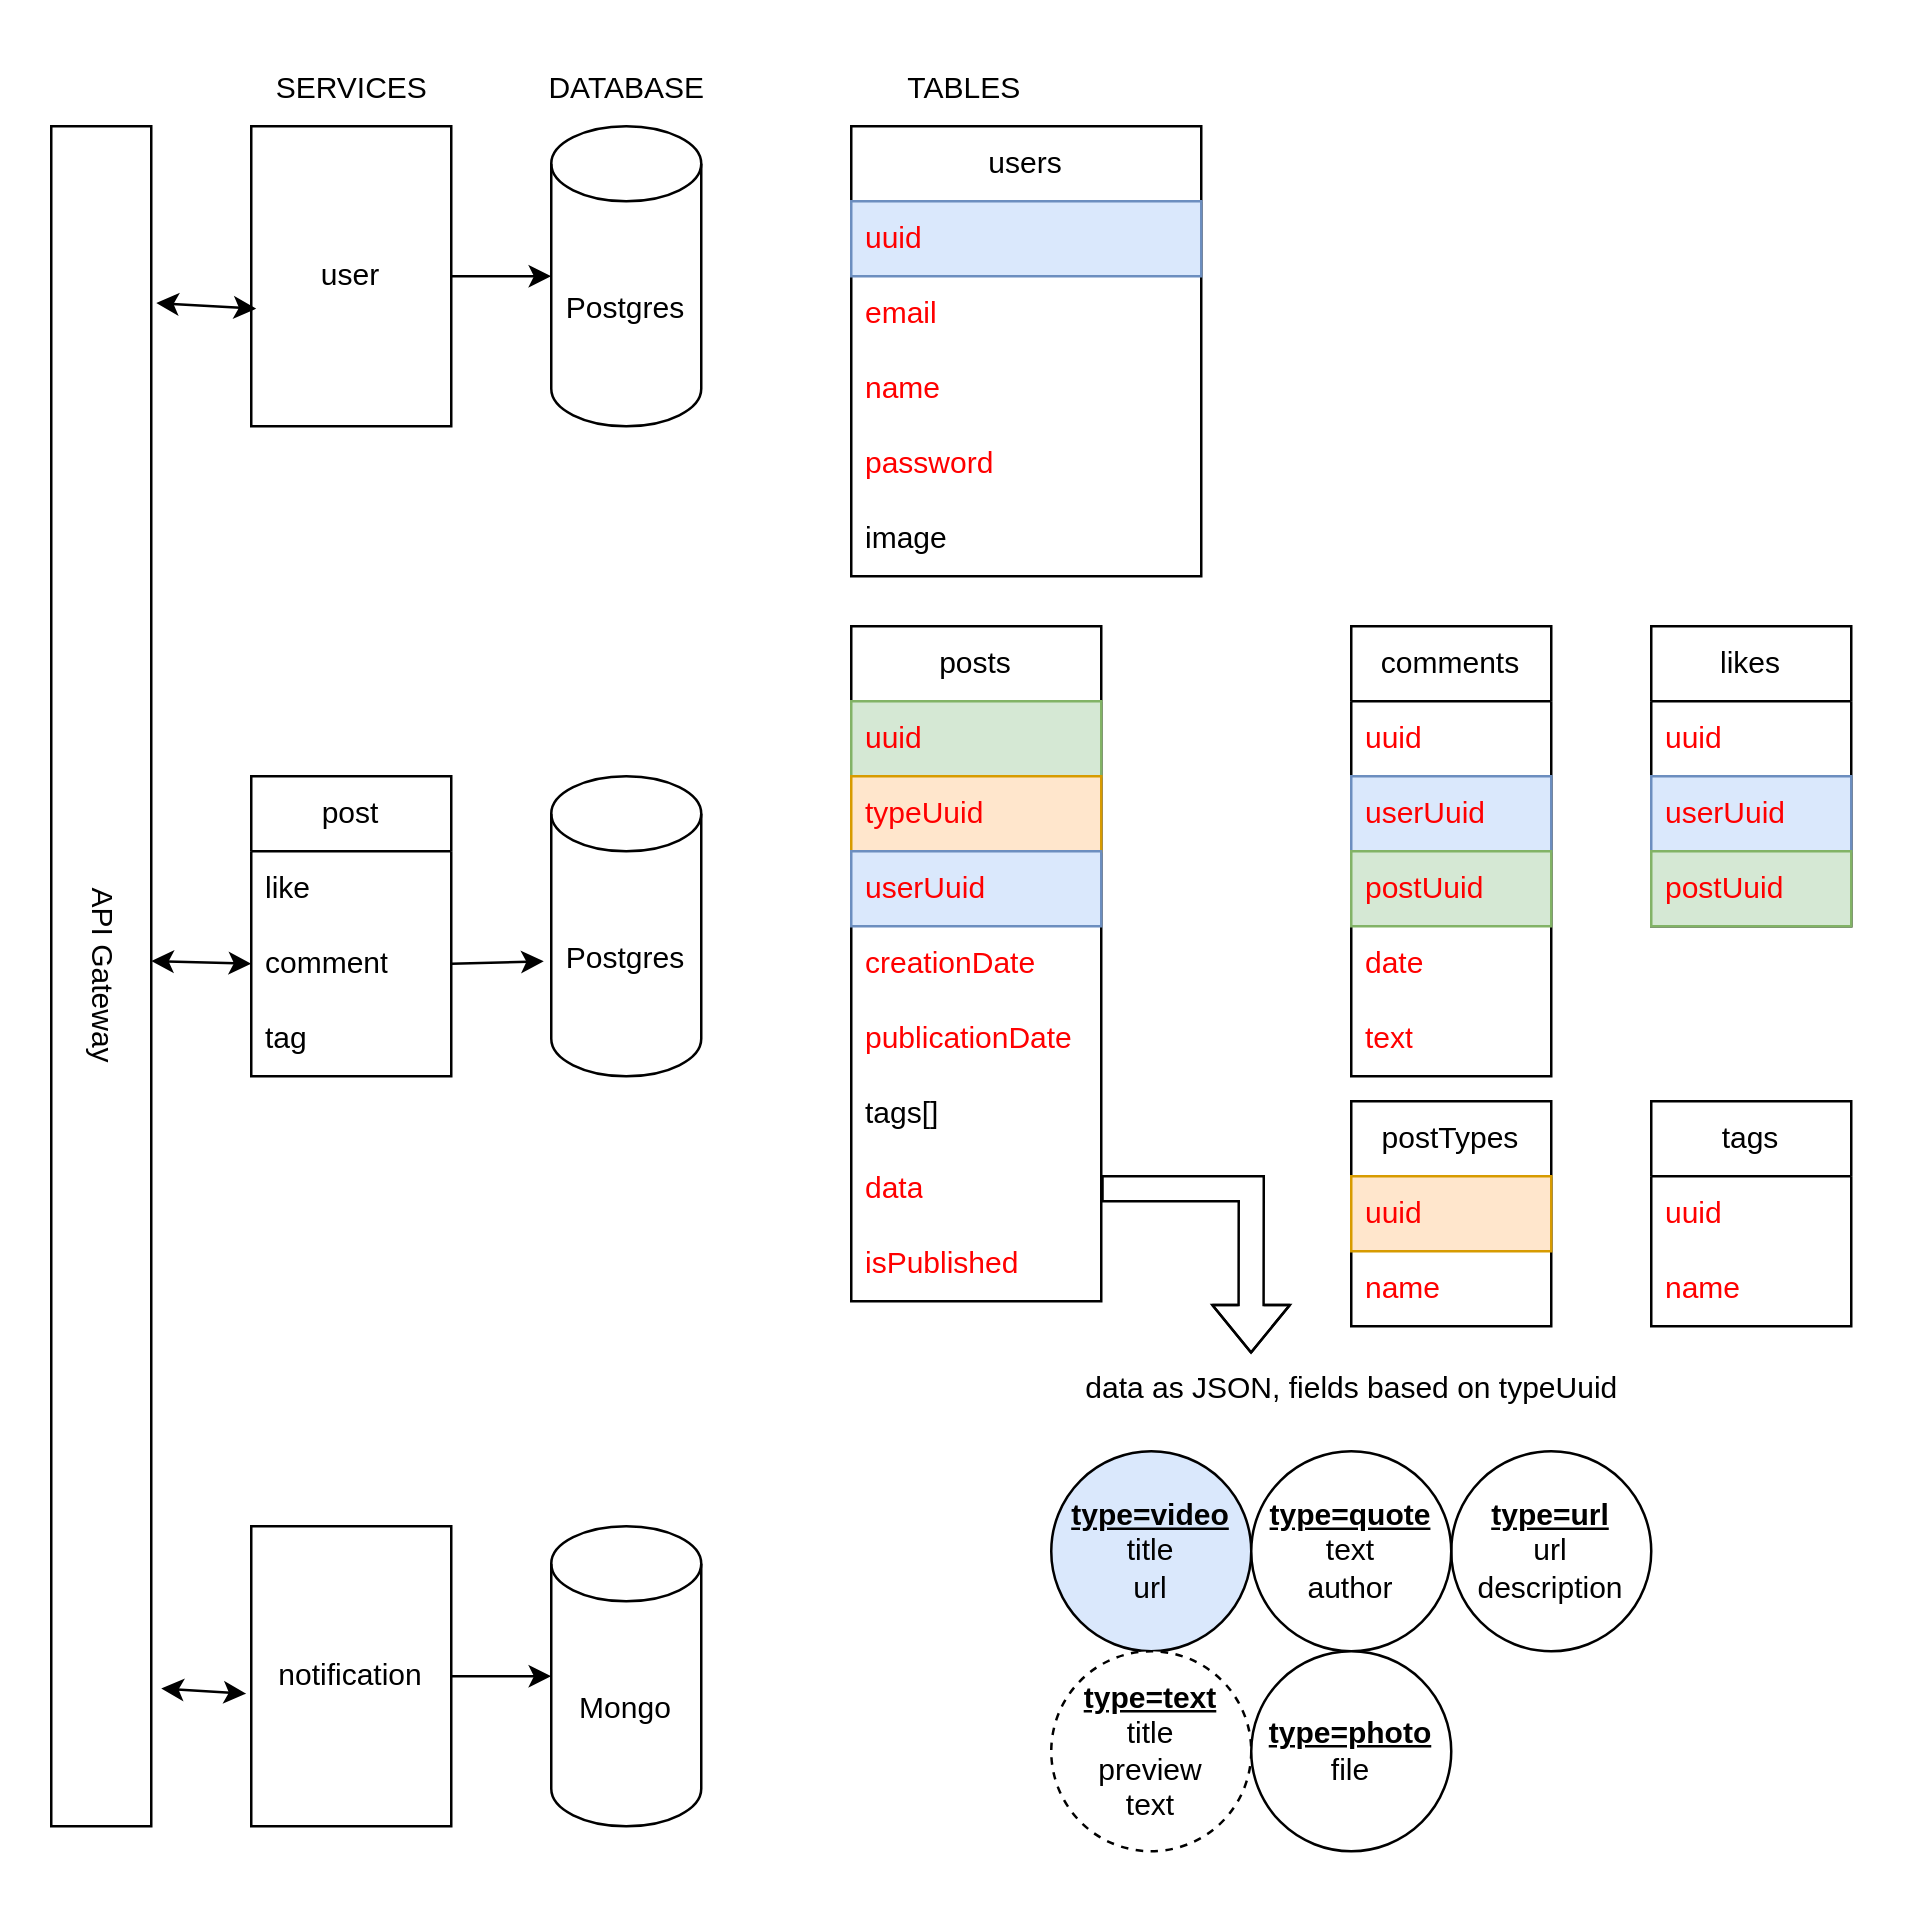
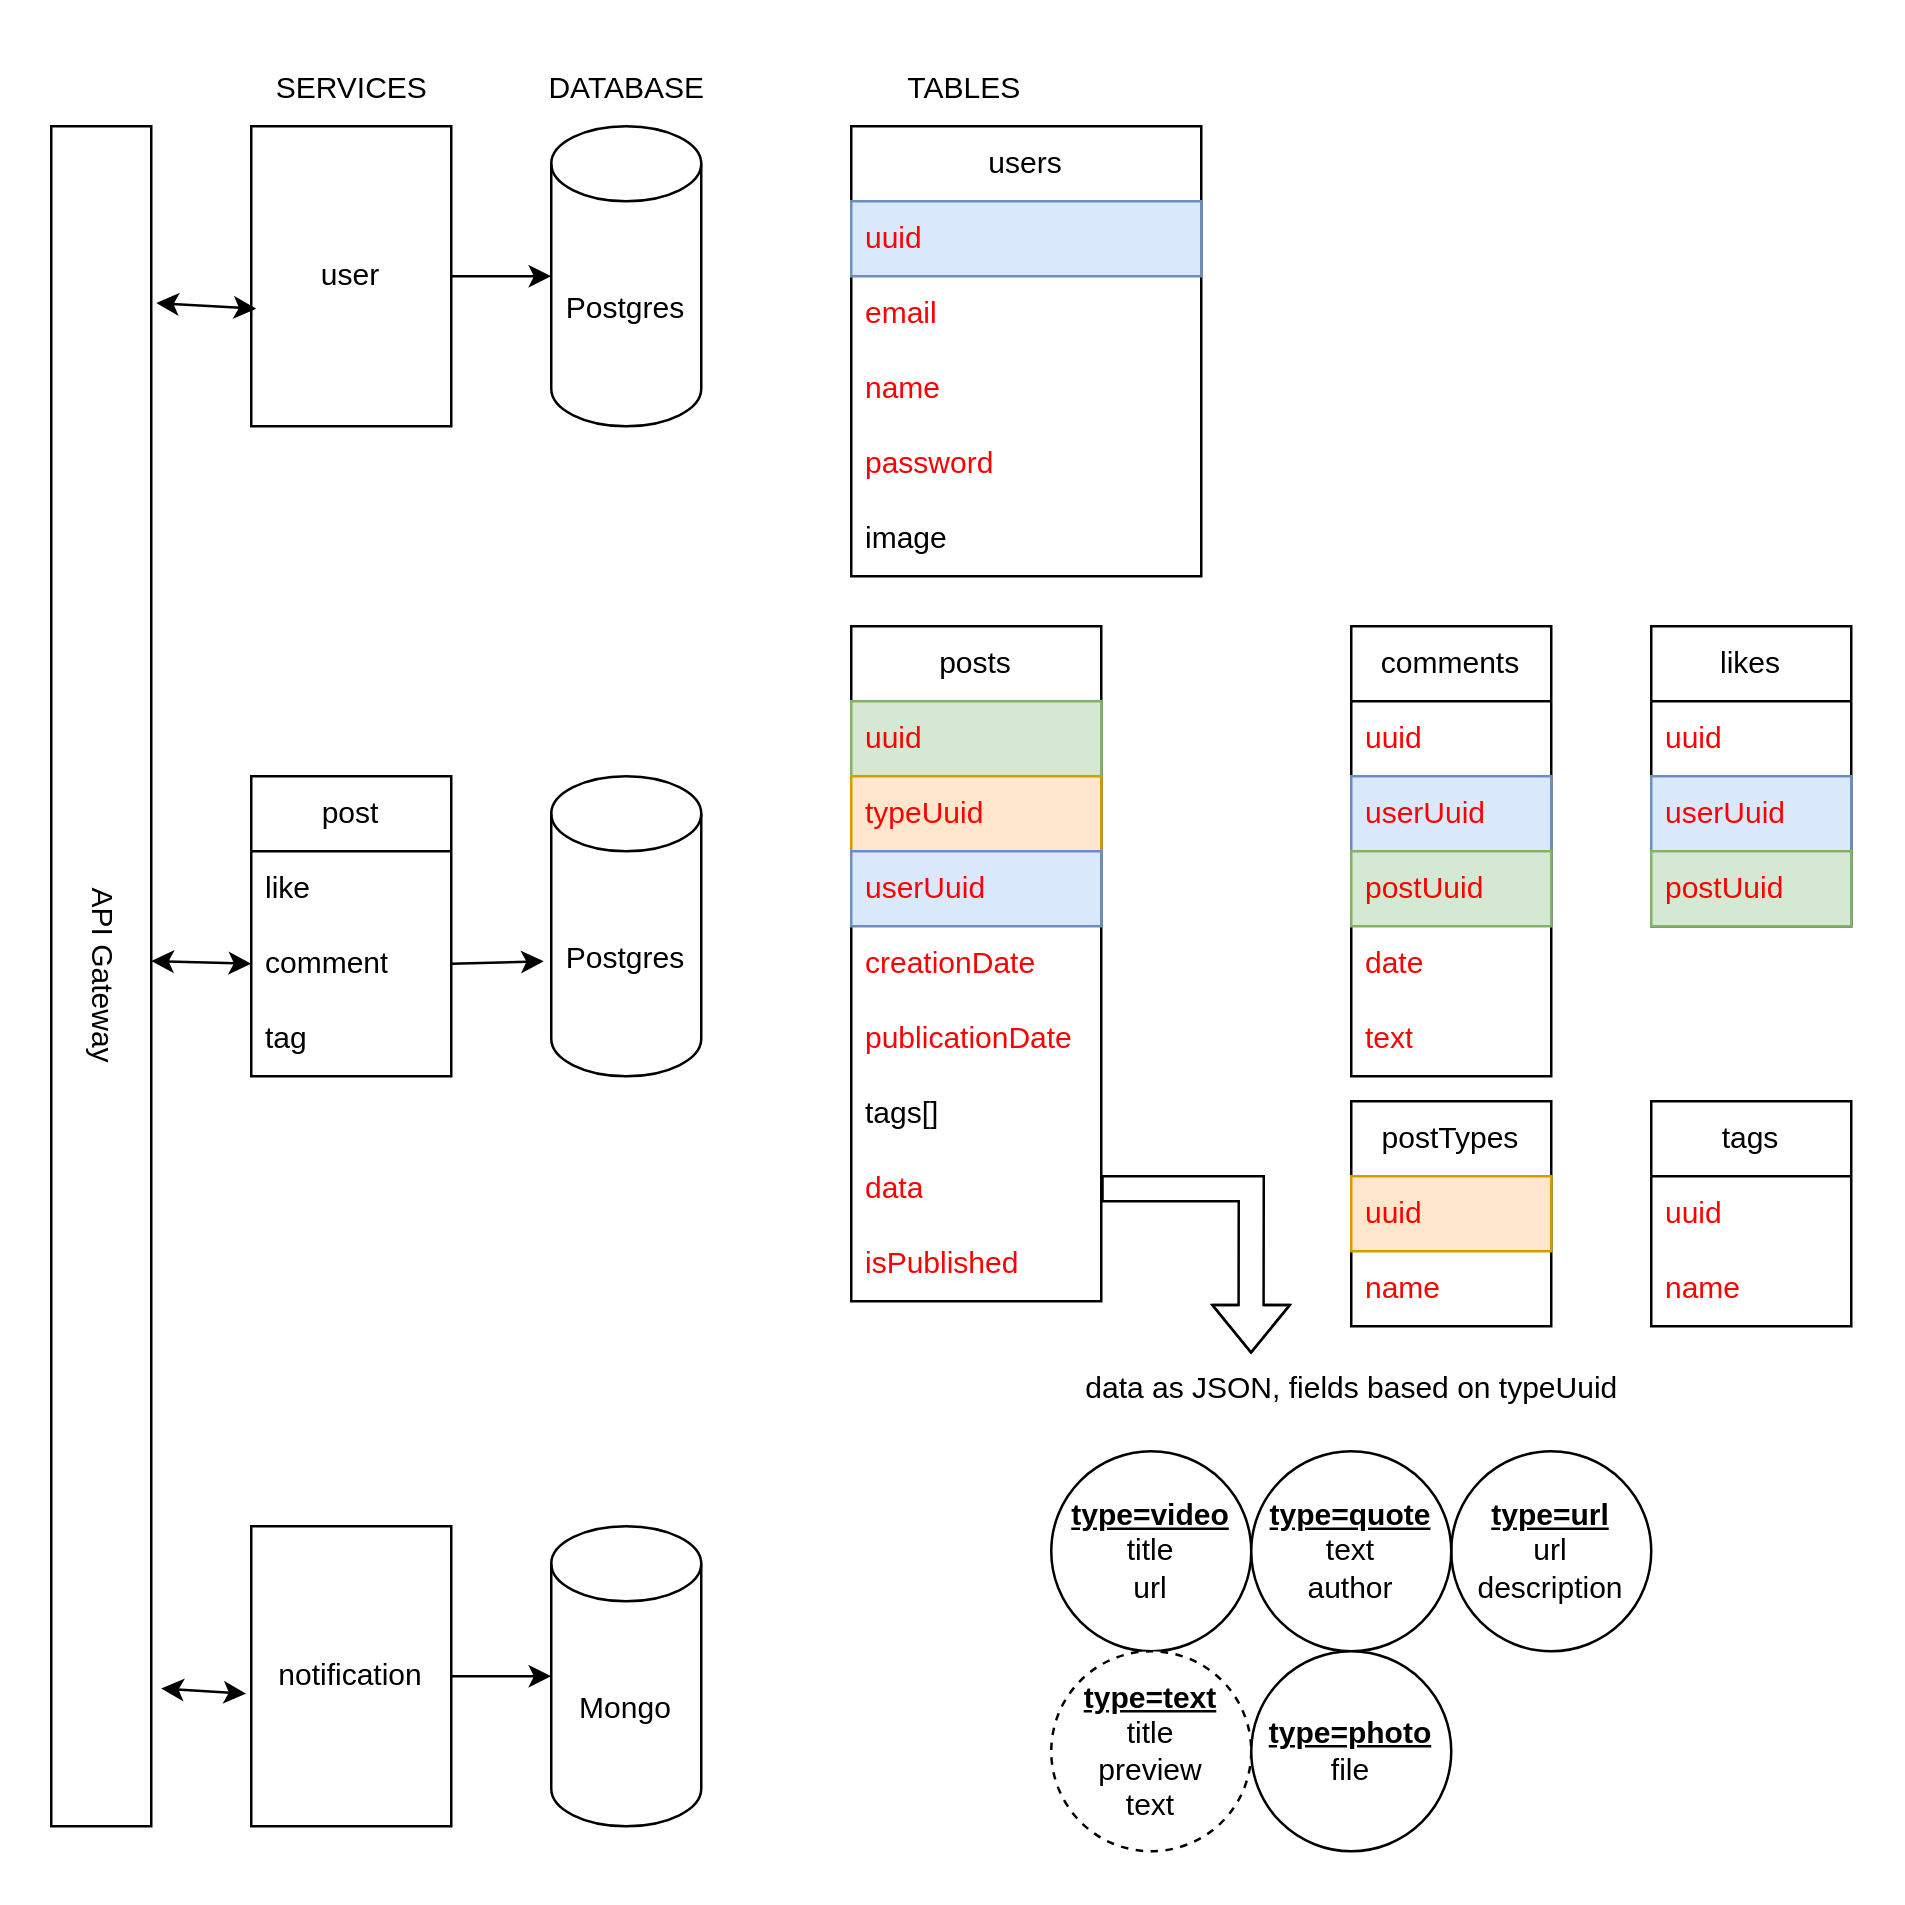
node "type=video title url": fillcolor #dae8fc -> #ffffff
